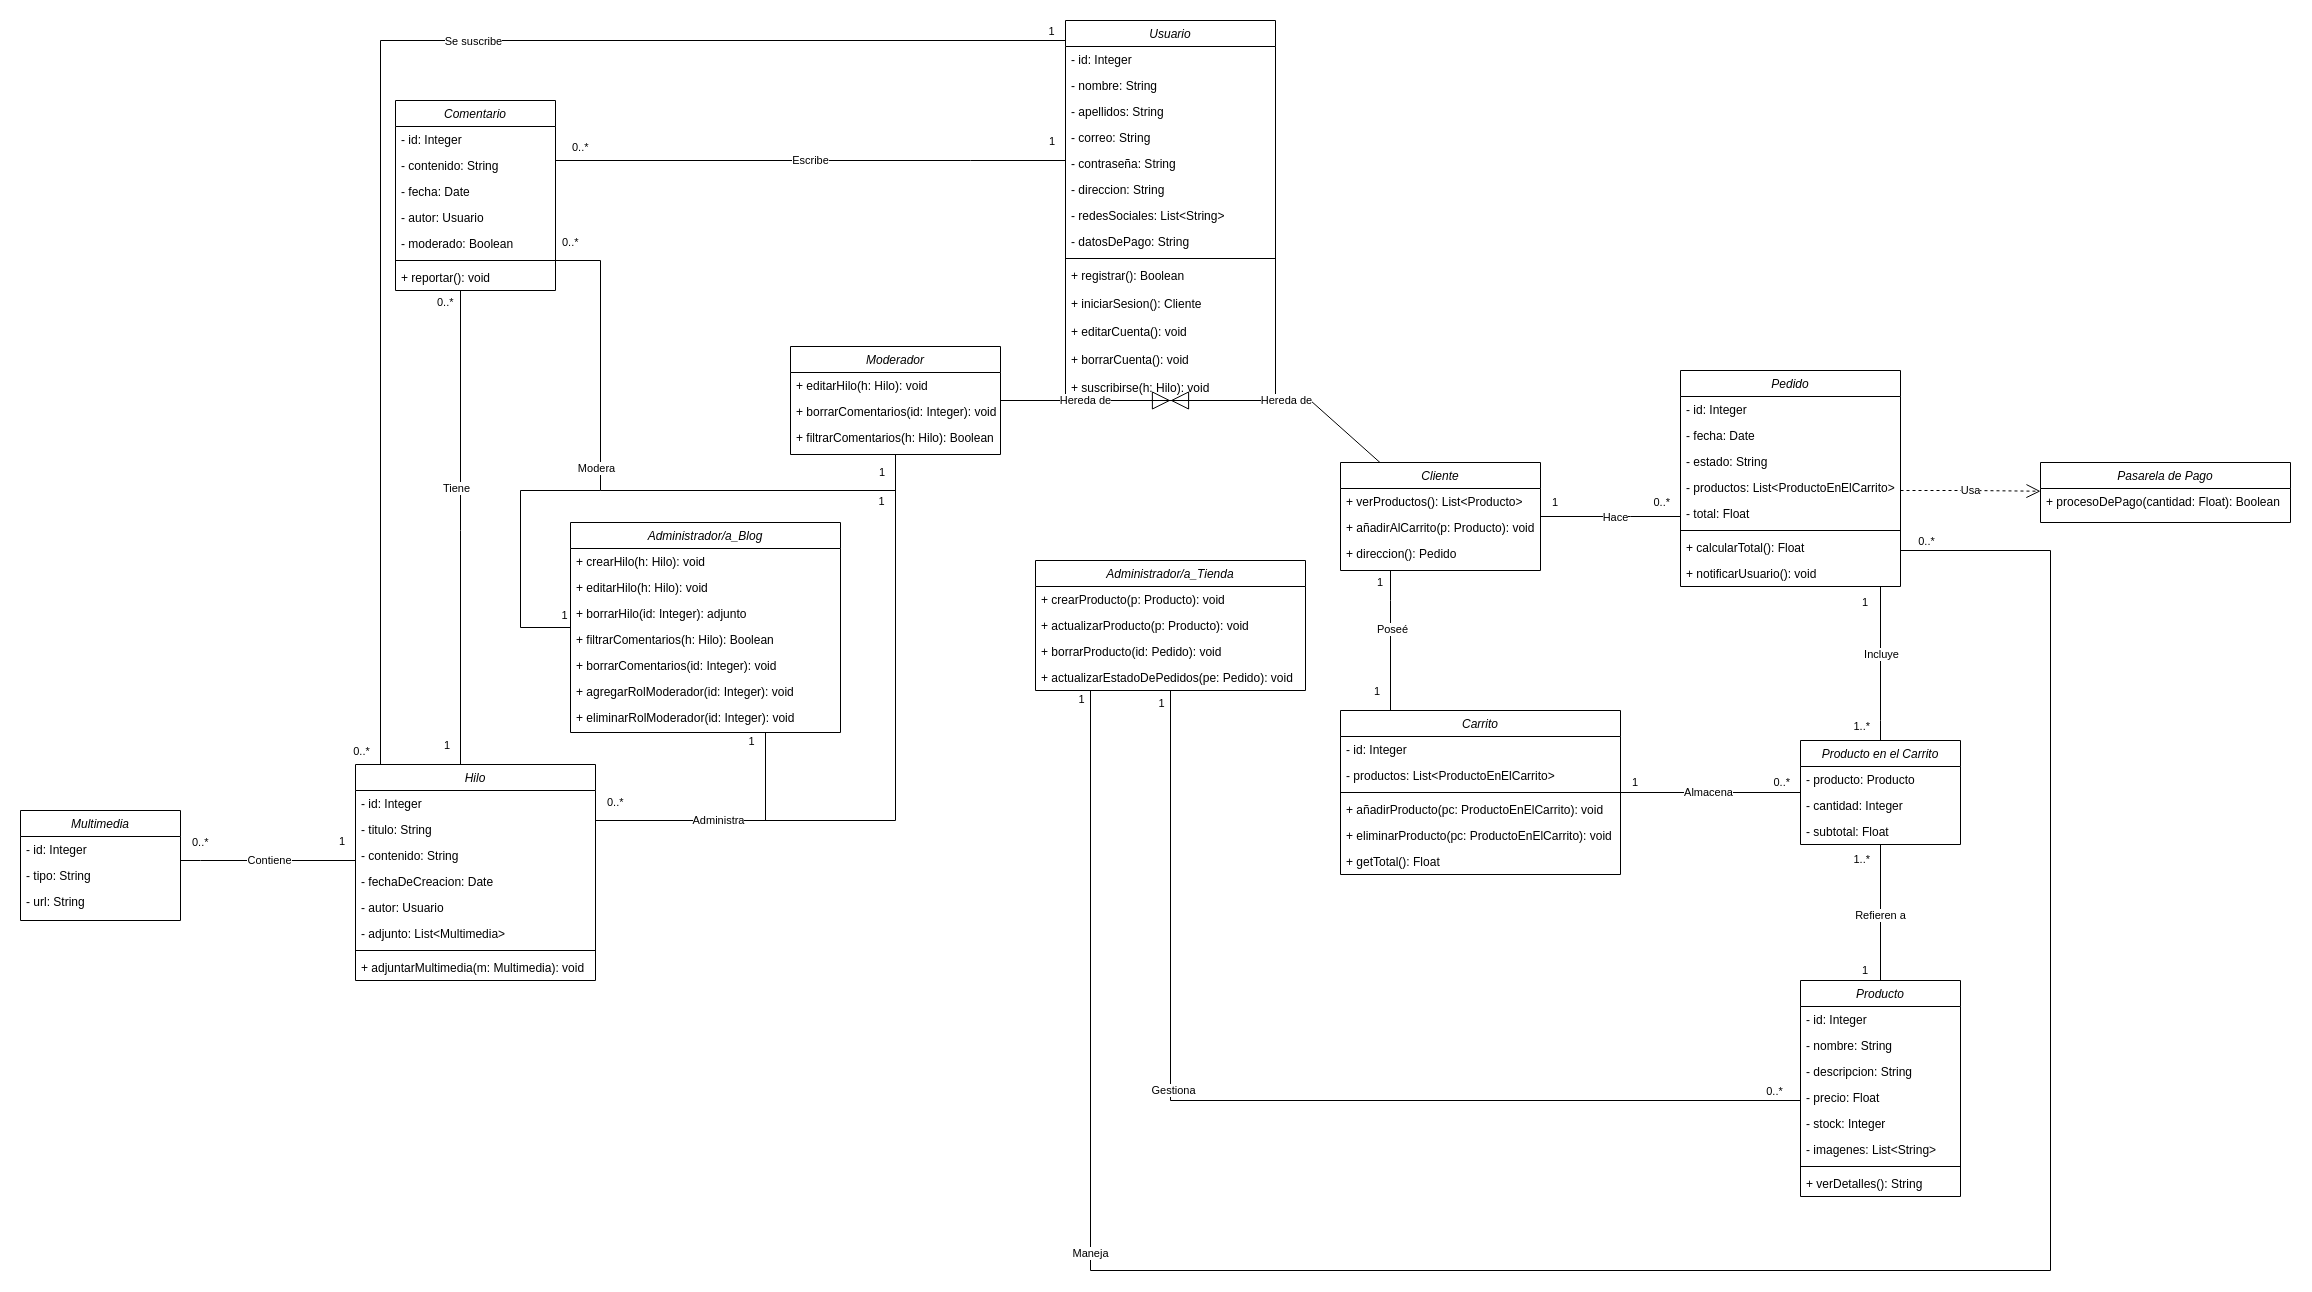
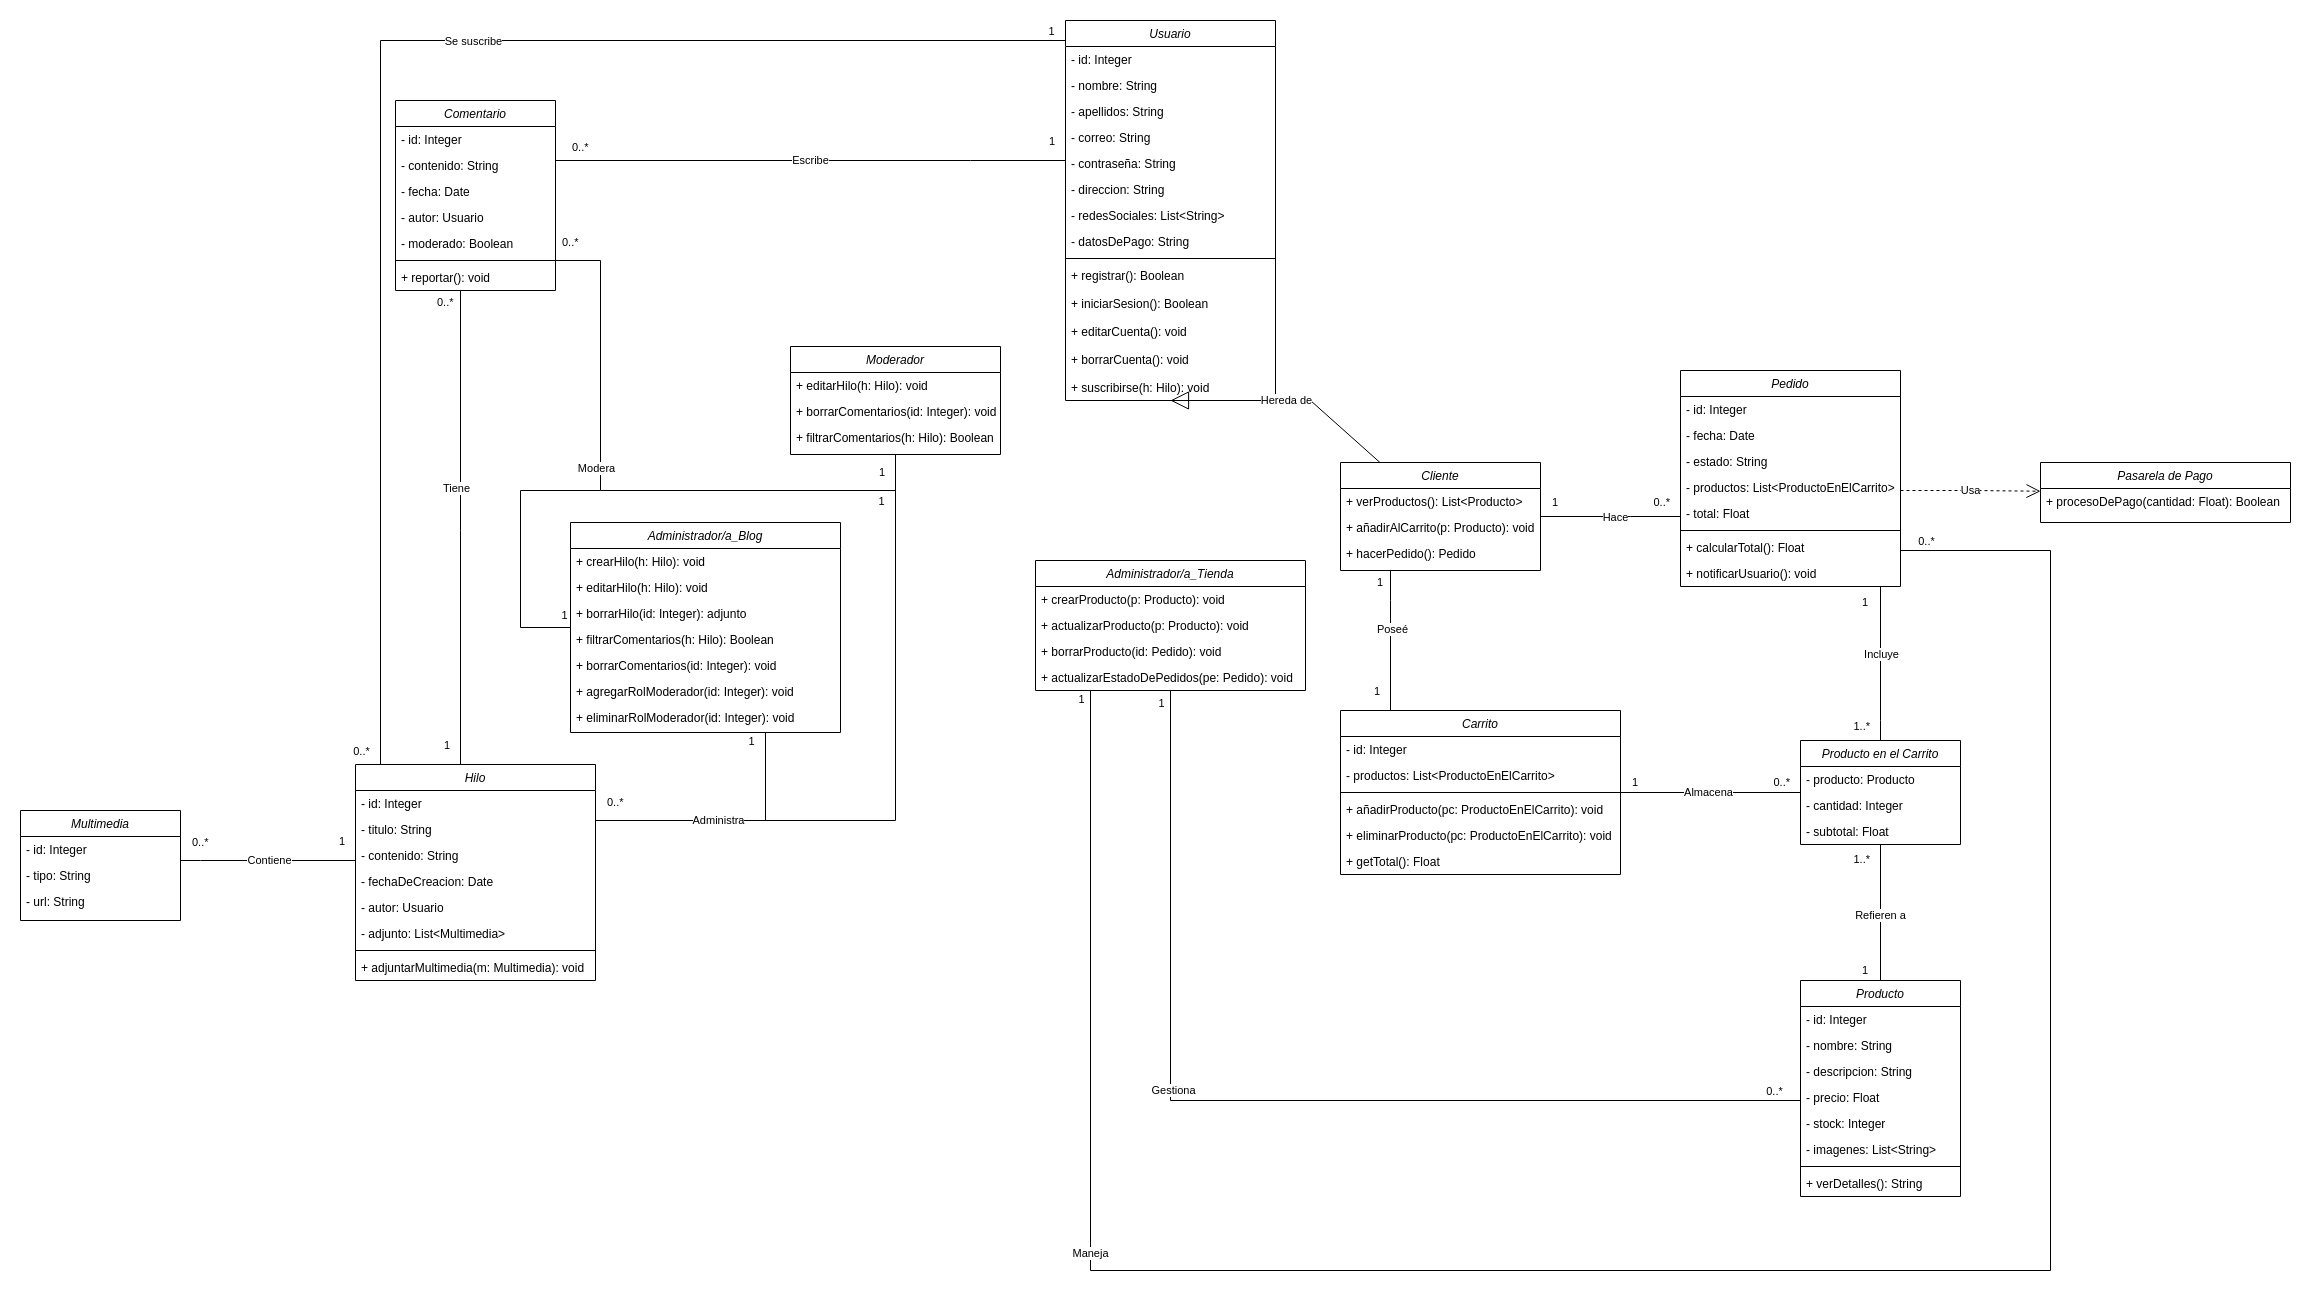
node "+ iniciarSesion(): Cliente": label "+ iniciarSesion(): Cliente" -> "+ iniciarSesion(): Boolean"
edge "Moderador" -> "Usuario": removed, label "Hereda de"
node "+ direccion(): Pedido": label "+ direccion(): Pedido" -> "+ hacerPedido(): Pedido"
